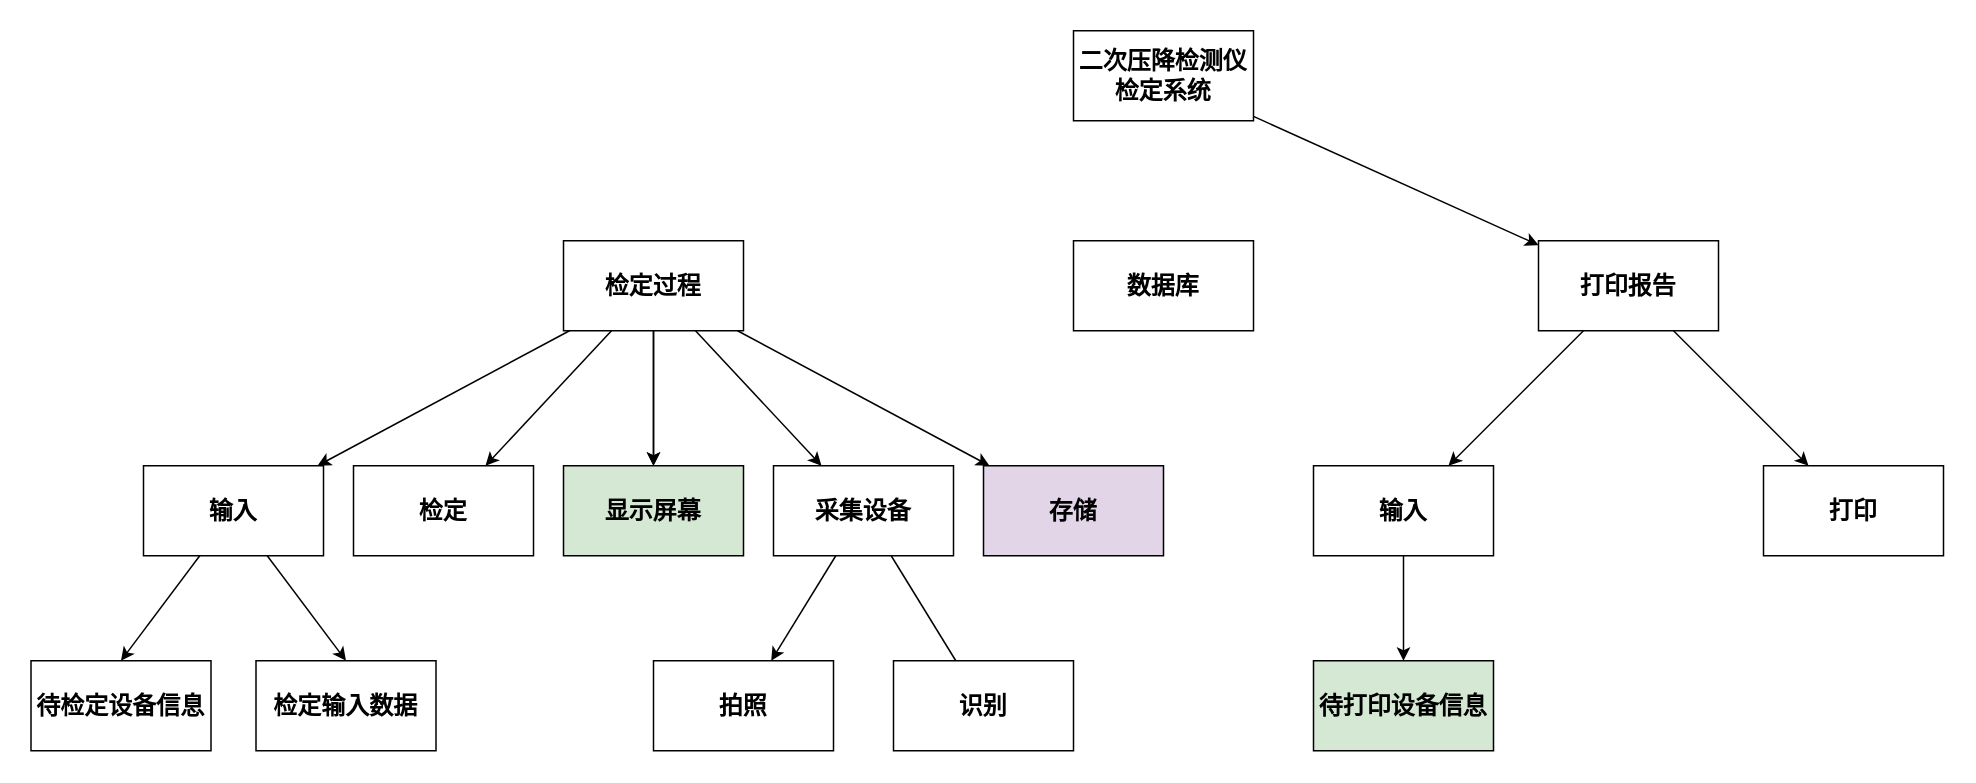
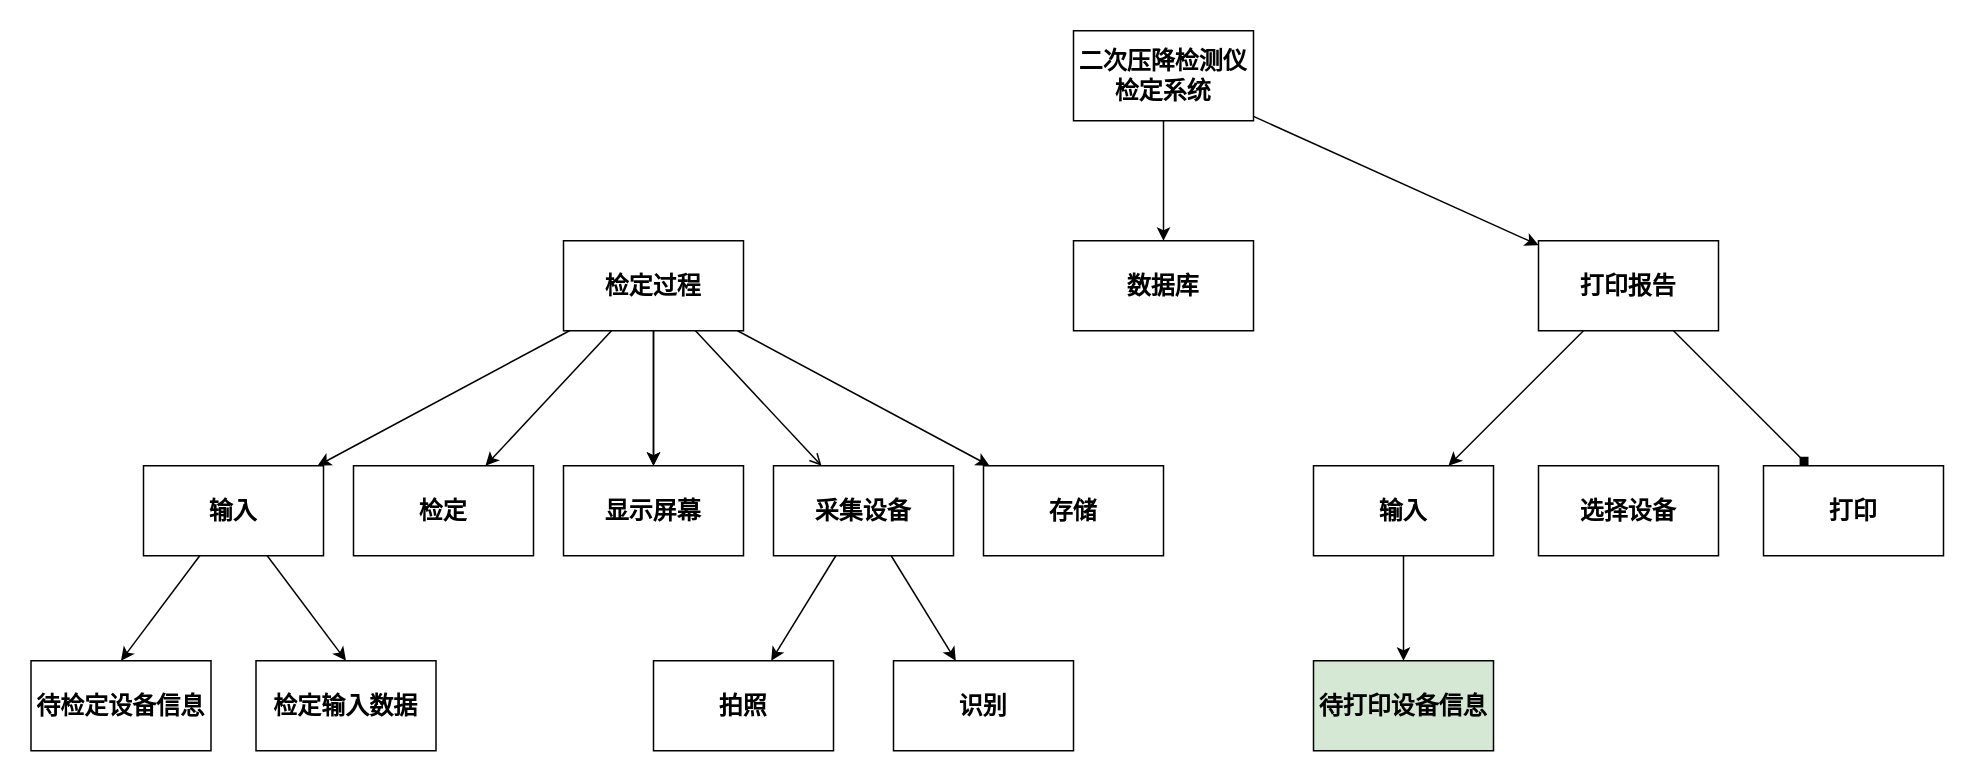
edge "二次压降检测仪检定系统" -> "数据库": added
edge "检定过程" -> "采集设备": arrowhead classic -> open
edge "打印报告" -> "打印": arrowhead classic -> diamond
node "显示屏幕": fillcolor #d5e8d4 -> #ffffff
node "存储": fillcolor #e1d5e7 -> #ffffff
node "选择设备": added
edge "采集设备" -- "识别": arrowhead none -> classic
